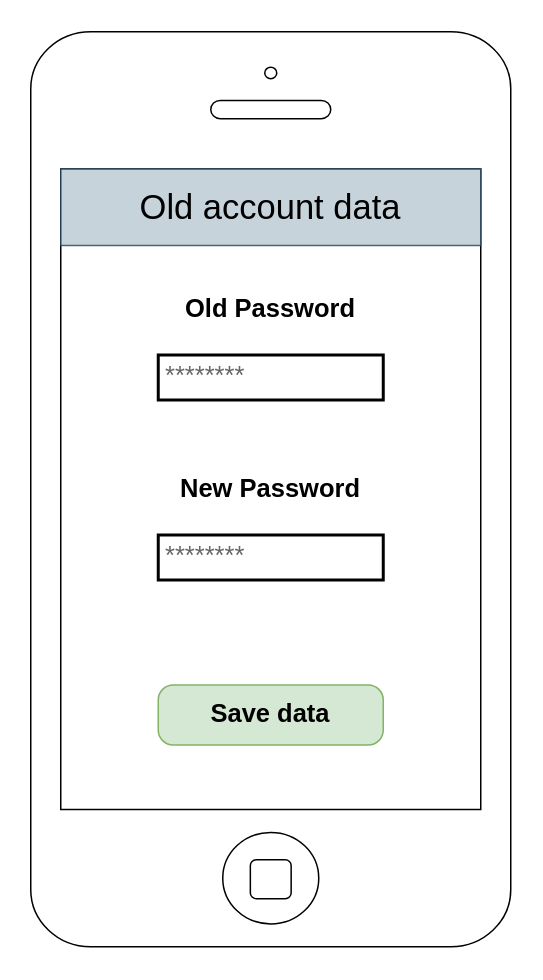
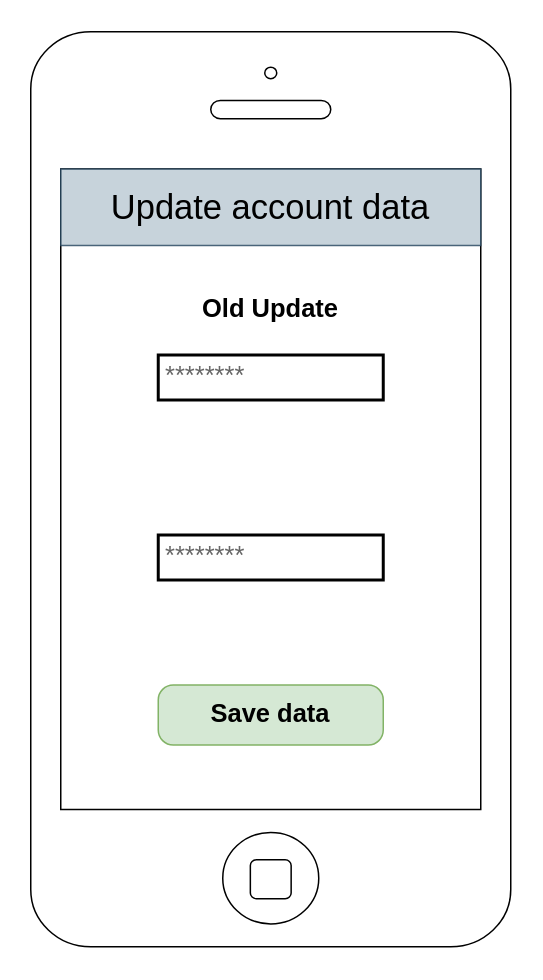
node "Old account data": label "Old account data" -> "Update account data"
node "Old Password": label "Old Password" -> "Old Update"
node "New Password": removed
